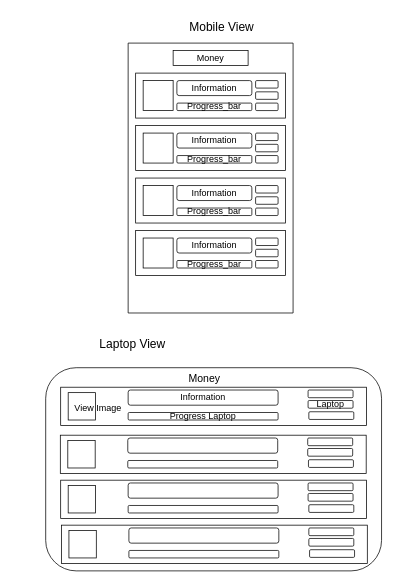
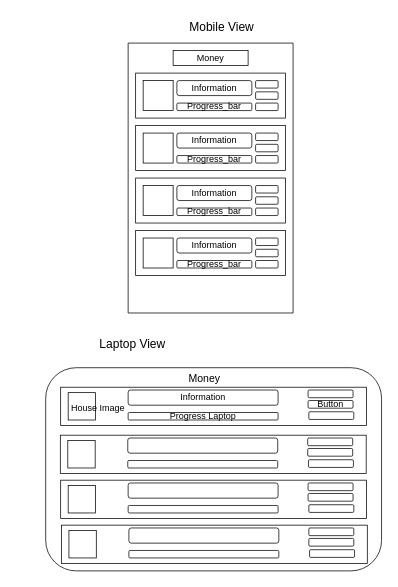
node "Laptop": label "Laptop" -> "Button"
node "View Image": label "View Image" -> "House Image"
